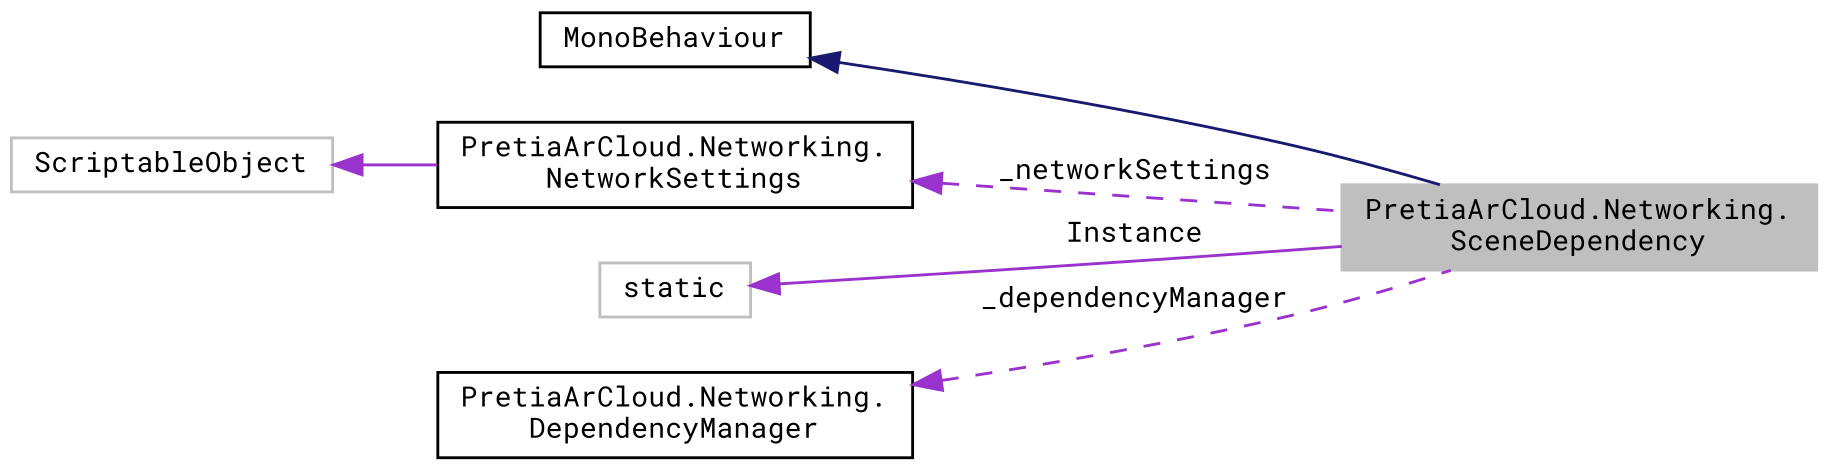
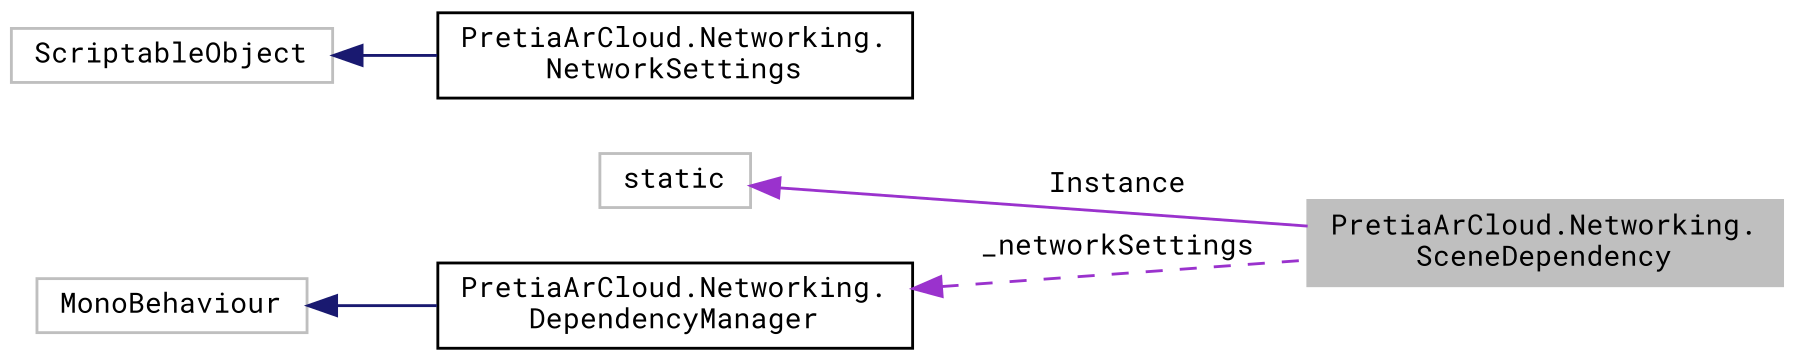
node "MonoBehaviour": color black -> grey75
edge "PretiaArCloud.Networking. SceneDependency" -> "MonoBehaviour": now "PretiaArCloud.Networking. DependencyManager" -> "MonoBehaviour"
edge "PretiaArCloud.Networking. NetworkSettings" -> "ScriptableObject": color darkorchid3 -> midnightblue
edge "PretiaArCloud.Networking. SceneDependency" -> "PretiaArCloud.Networking. NetworkSettings": removed, label "_networkSettings"
edge "PretiaArCloud.Networking. SceneDependency" -> "PretiaArCloud.Networking. DependencyManager": label " _dependencyManager" -> " _networkSettings"
